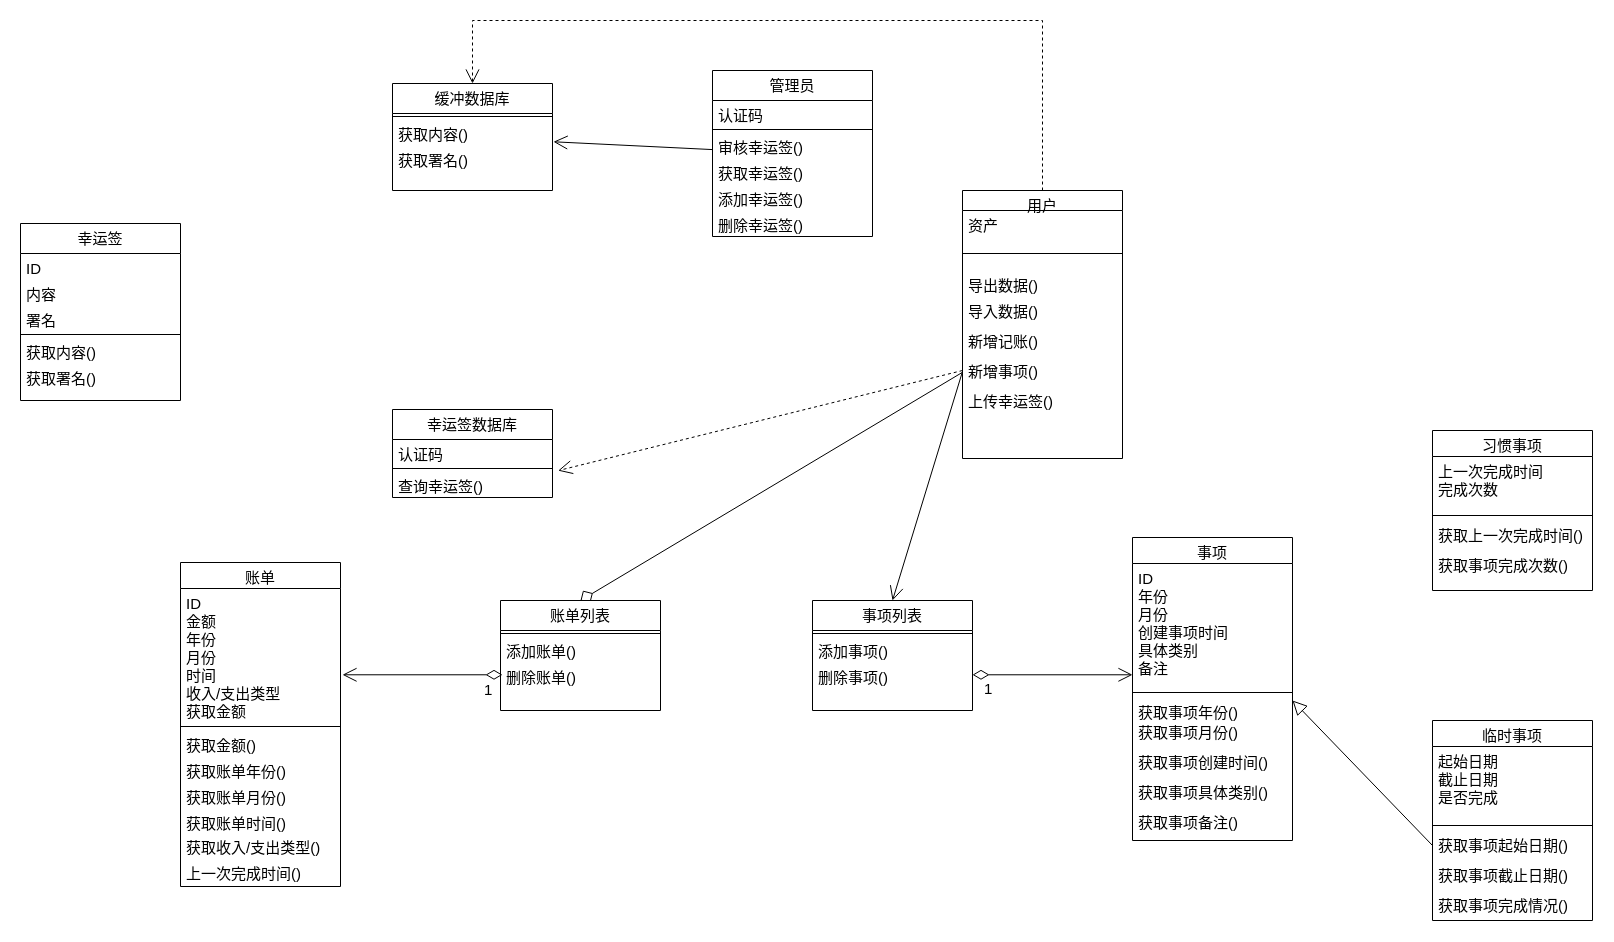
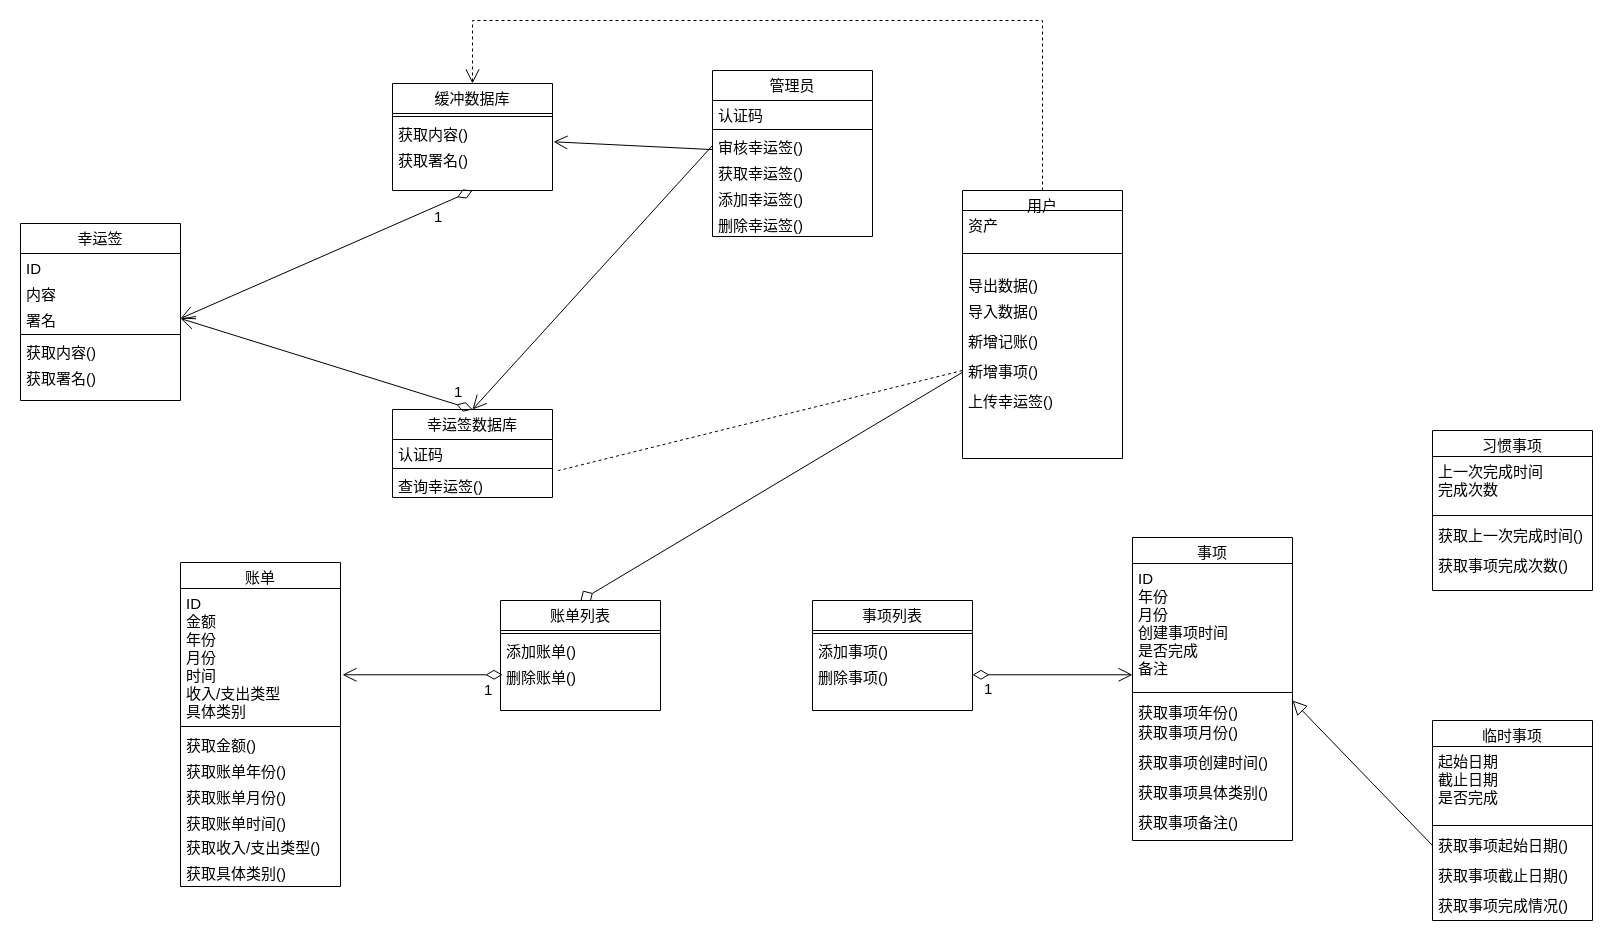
edge "缓冲数据库" -- "署名": added, label "1"
edge "审核幸运签()" -> "幸运签数据库": added
edge "署名" -- "幸运签数据库": added, label "1"
edge "新增事项()" -> "查询幸运签()": arrowhead open -> none
edge "新增事项()" -> "事项列表": removed
node "ID 年份 月份 创建事项时间 具体类别 备注": label "ID 年份 月份 创建事项时间 具体类别 备注" -> "ID 年份 月份 创建事项时间 是否完成 备注"
node "ID 金额 年份 月份 时间 收入/支出类型 获取金额": label "ID 金额 年份 月份 时间 收入/支出类型 获取金额" -> "ID 金额 年份 月份 时间 收入/支出类型 具体类别"
node "上一次完成时间()": label "上一次完成时间()" -> "获取具体类别()"
